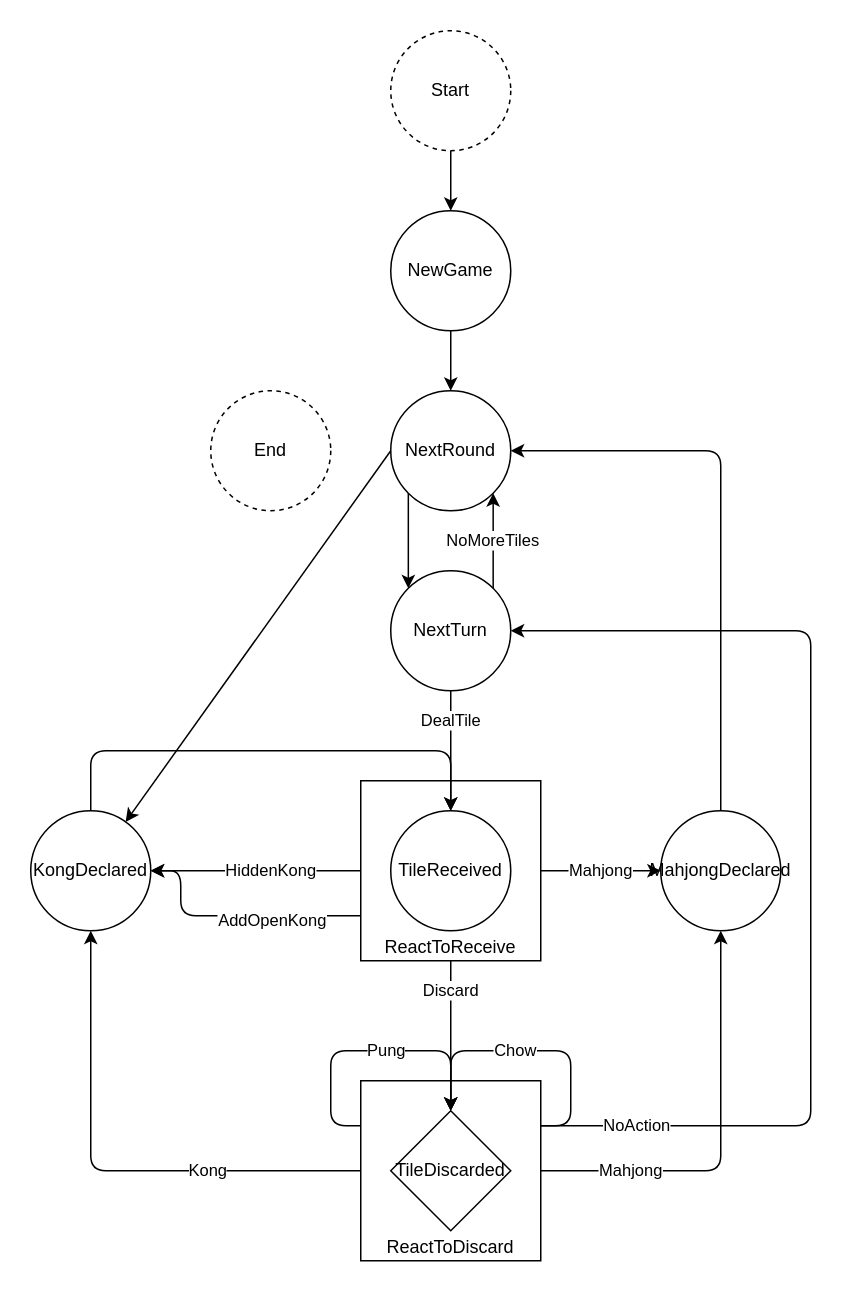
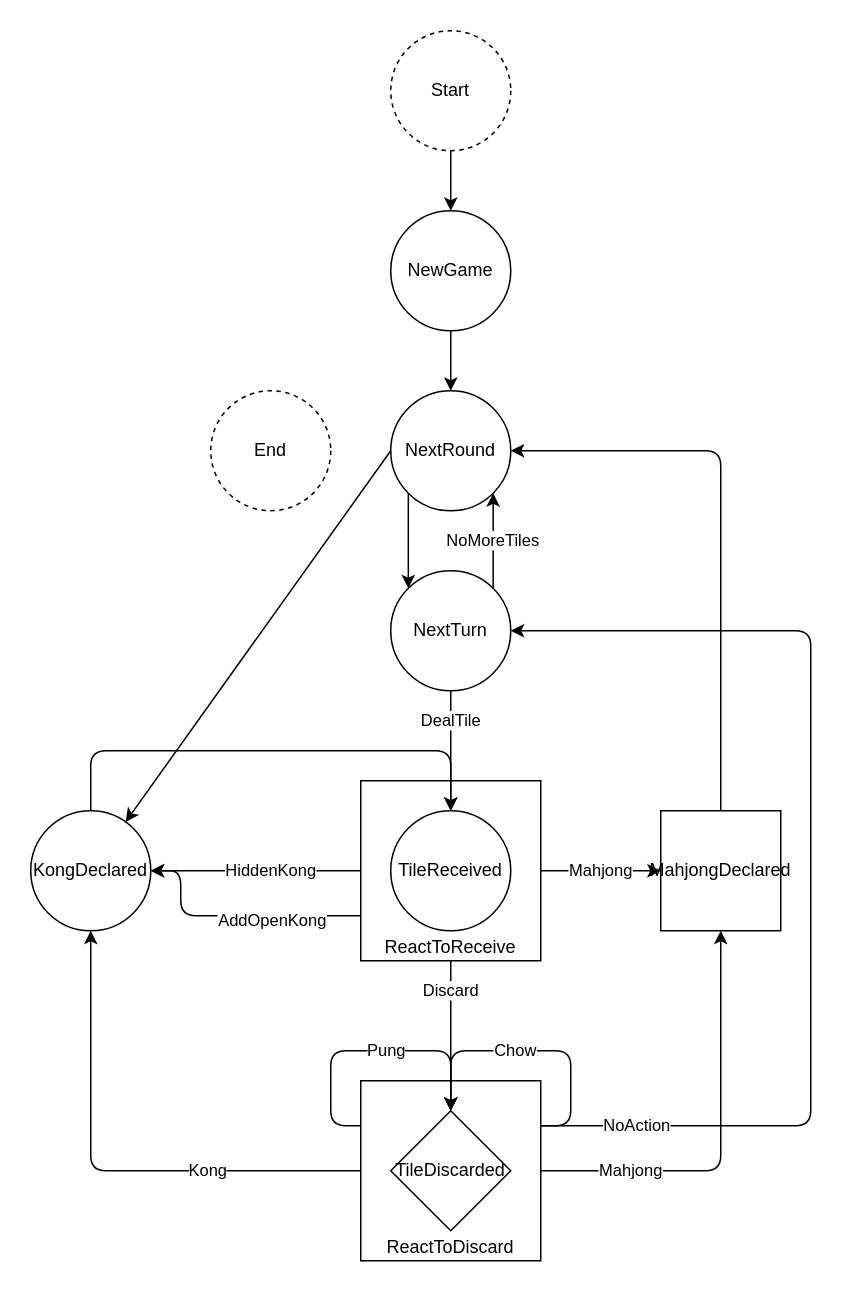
node "MahjongDeclared": shape ellipse -> rectangle
